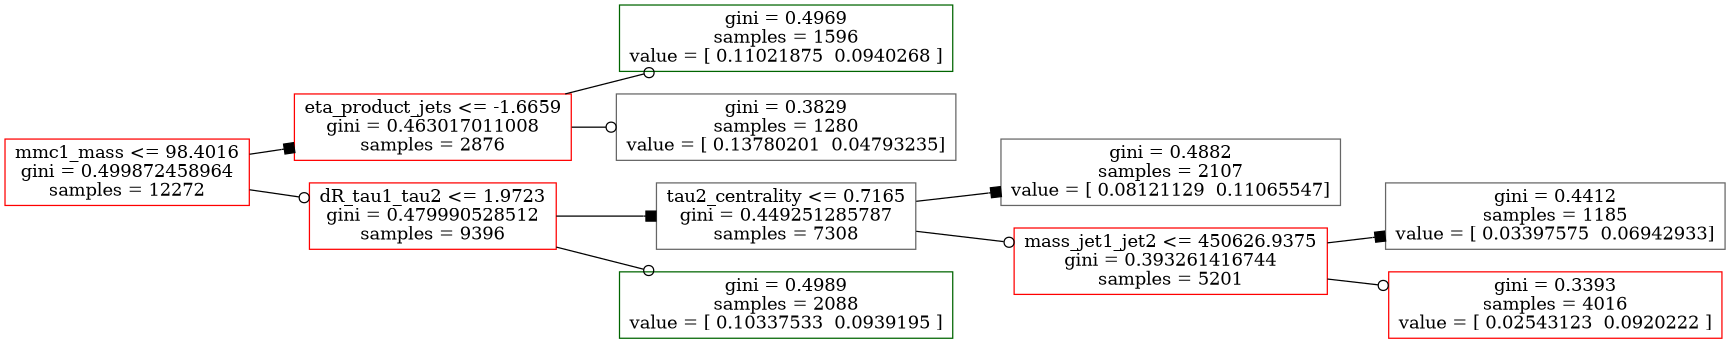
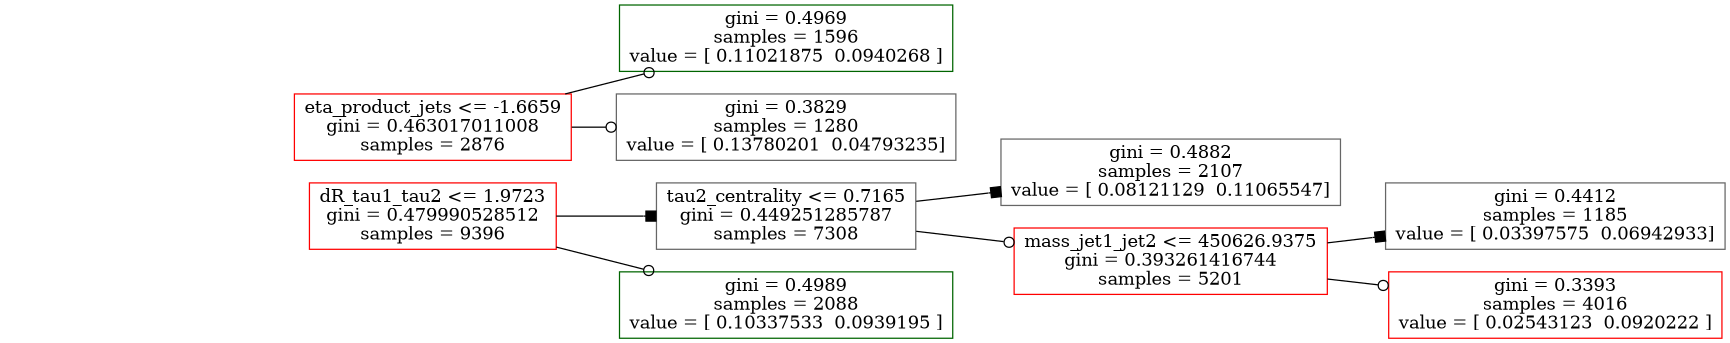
node "mmc1_mass <= 98.4016 gini = 0.499872458964 samples = 12272": removed
